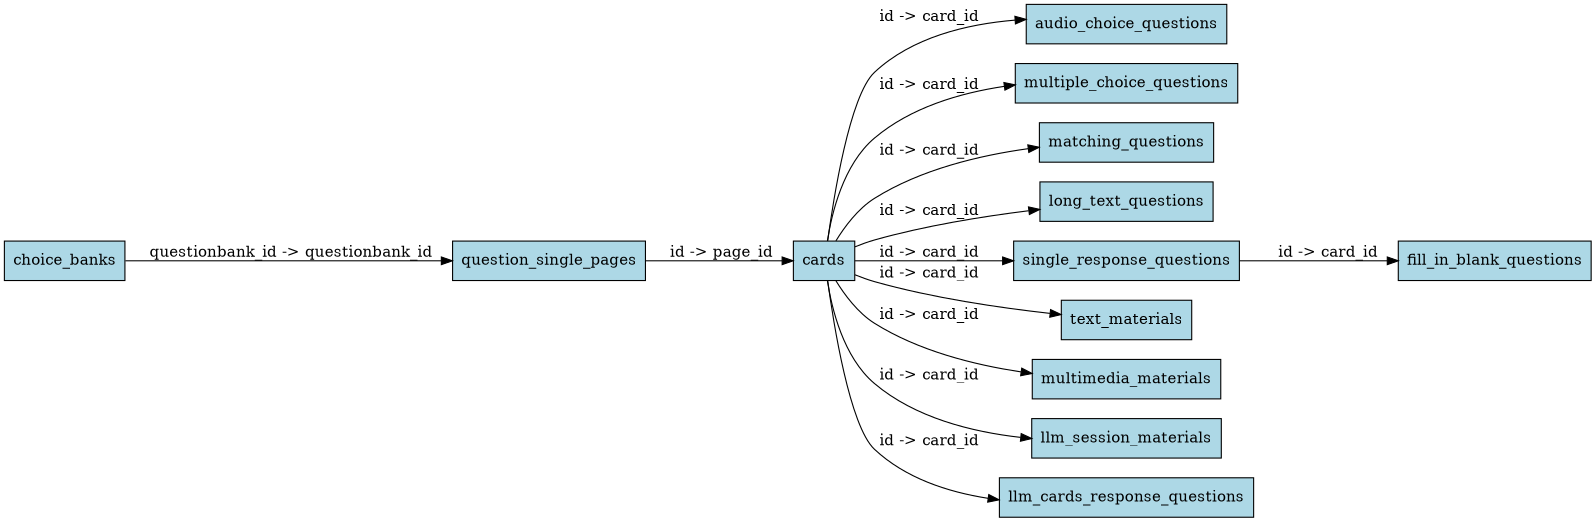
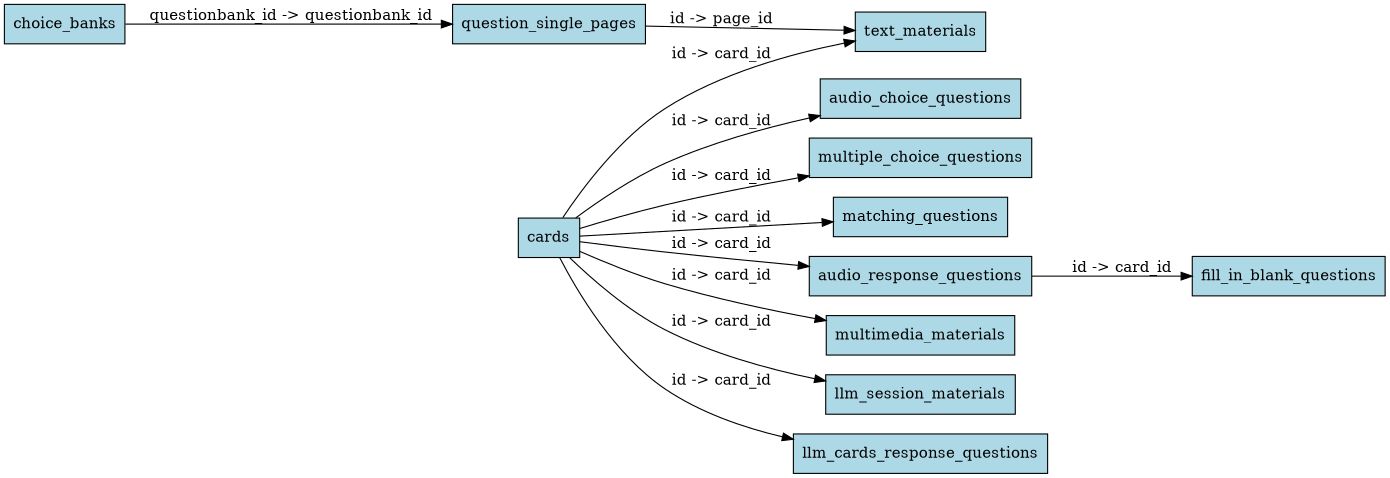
node "long_text_questions": removed
edge "question_single_pages" -> "cards": now "question_single_pages" -> "text_materials"
node "single_response_questions": label "single_response_questions" -> "audio_response_questions"
